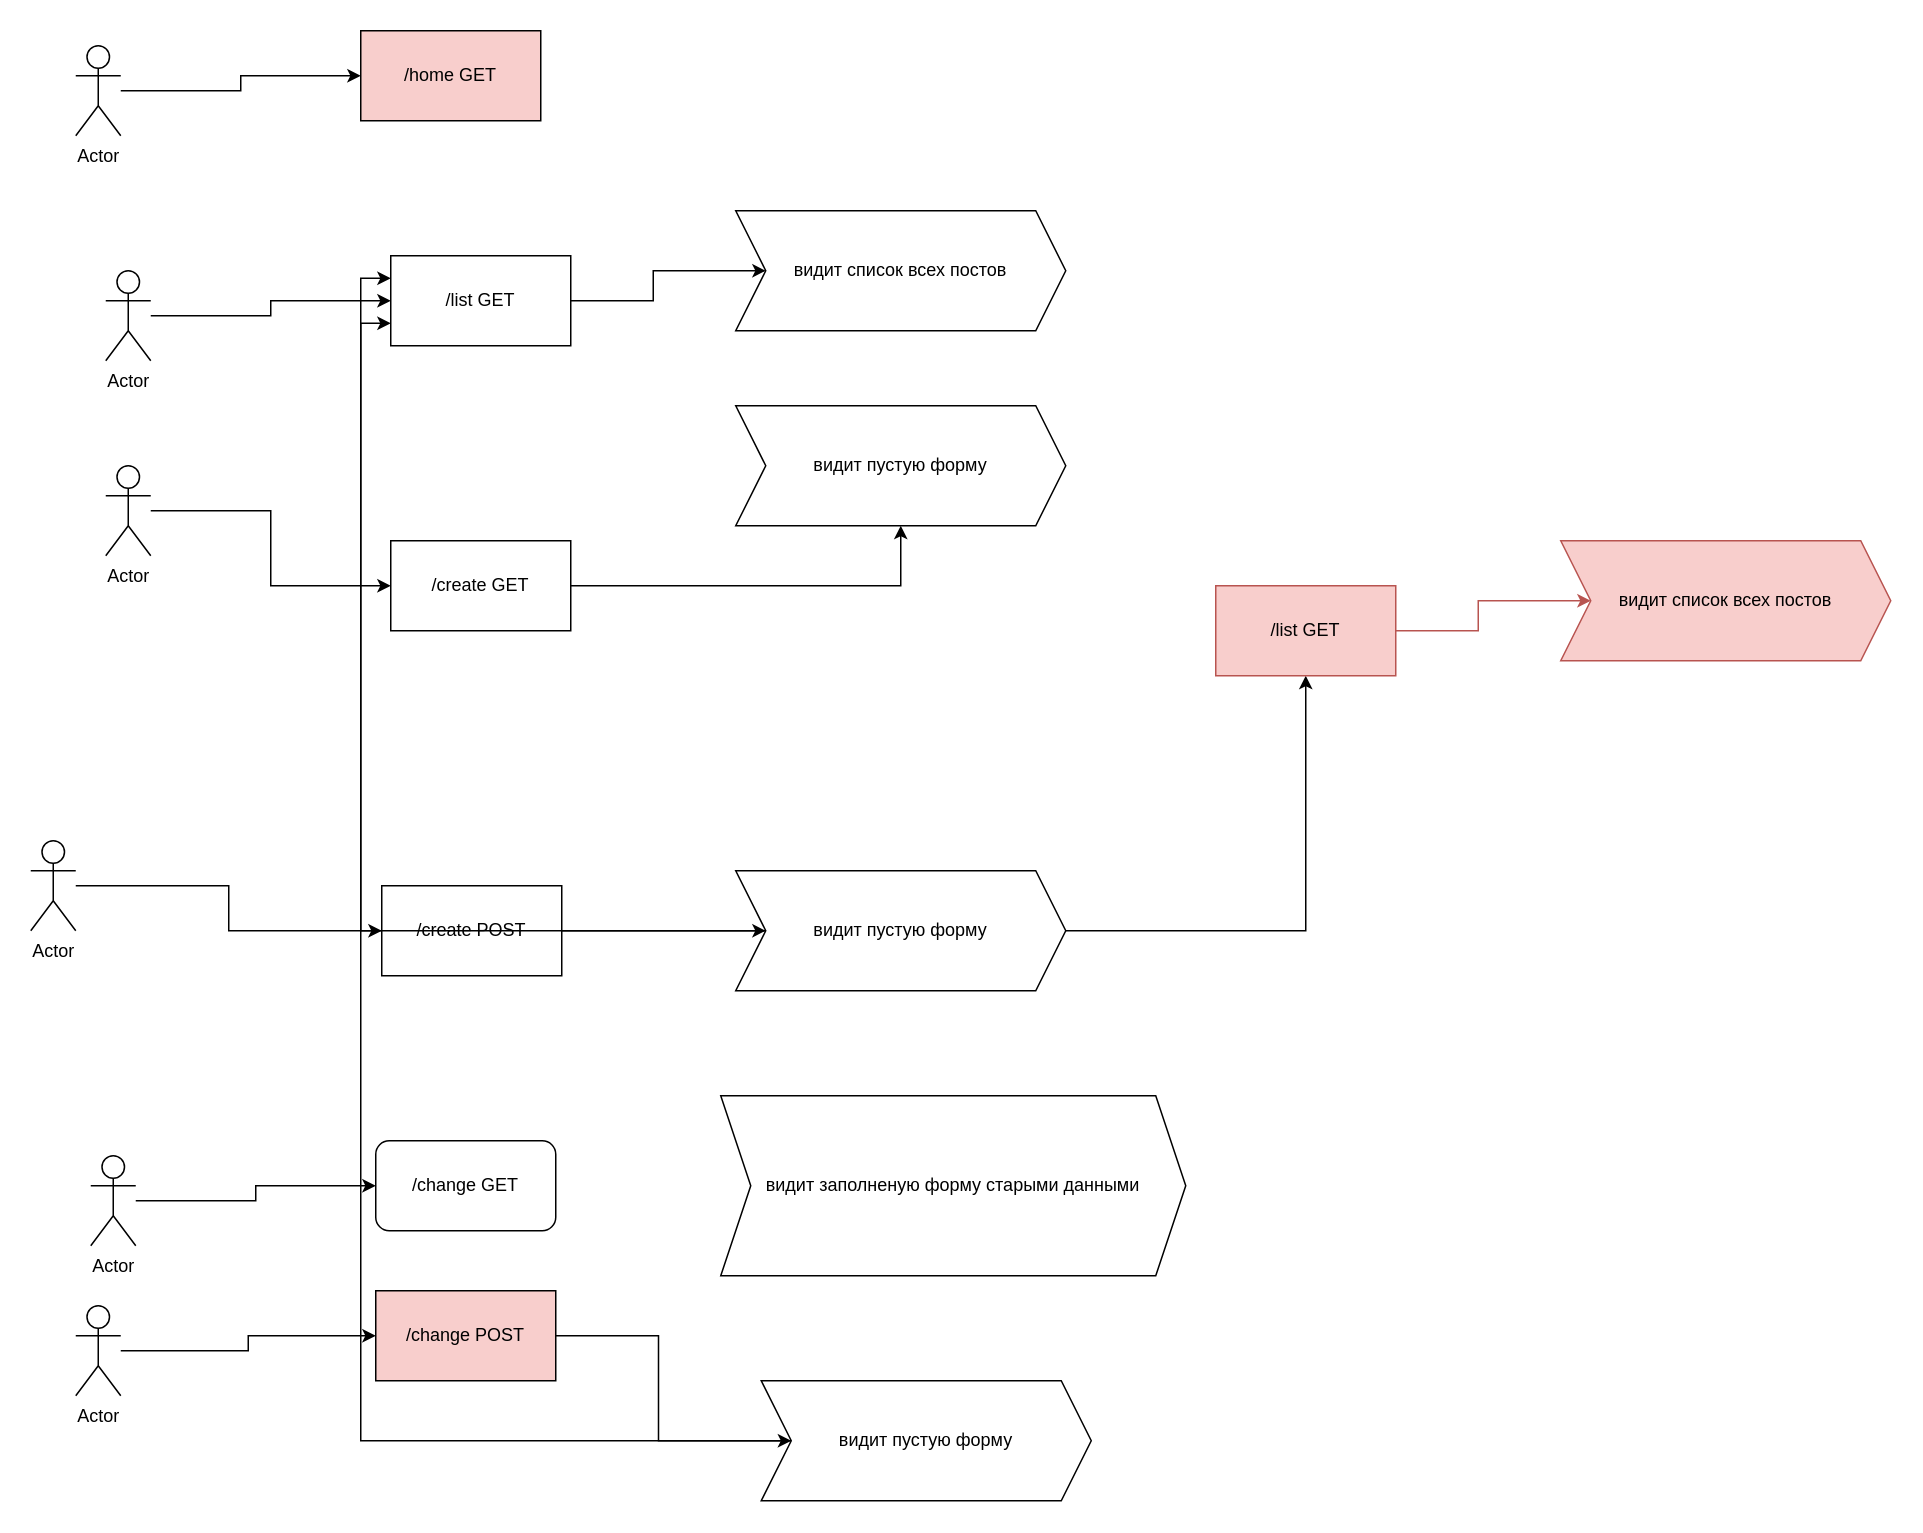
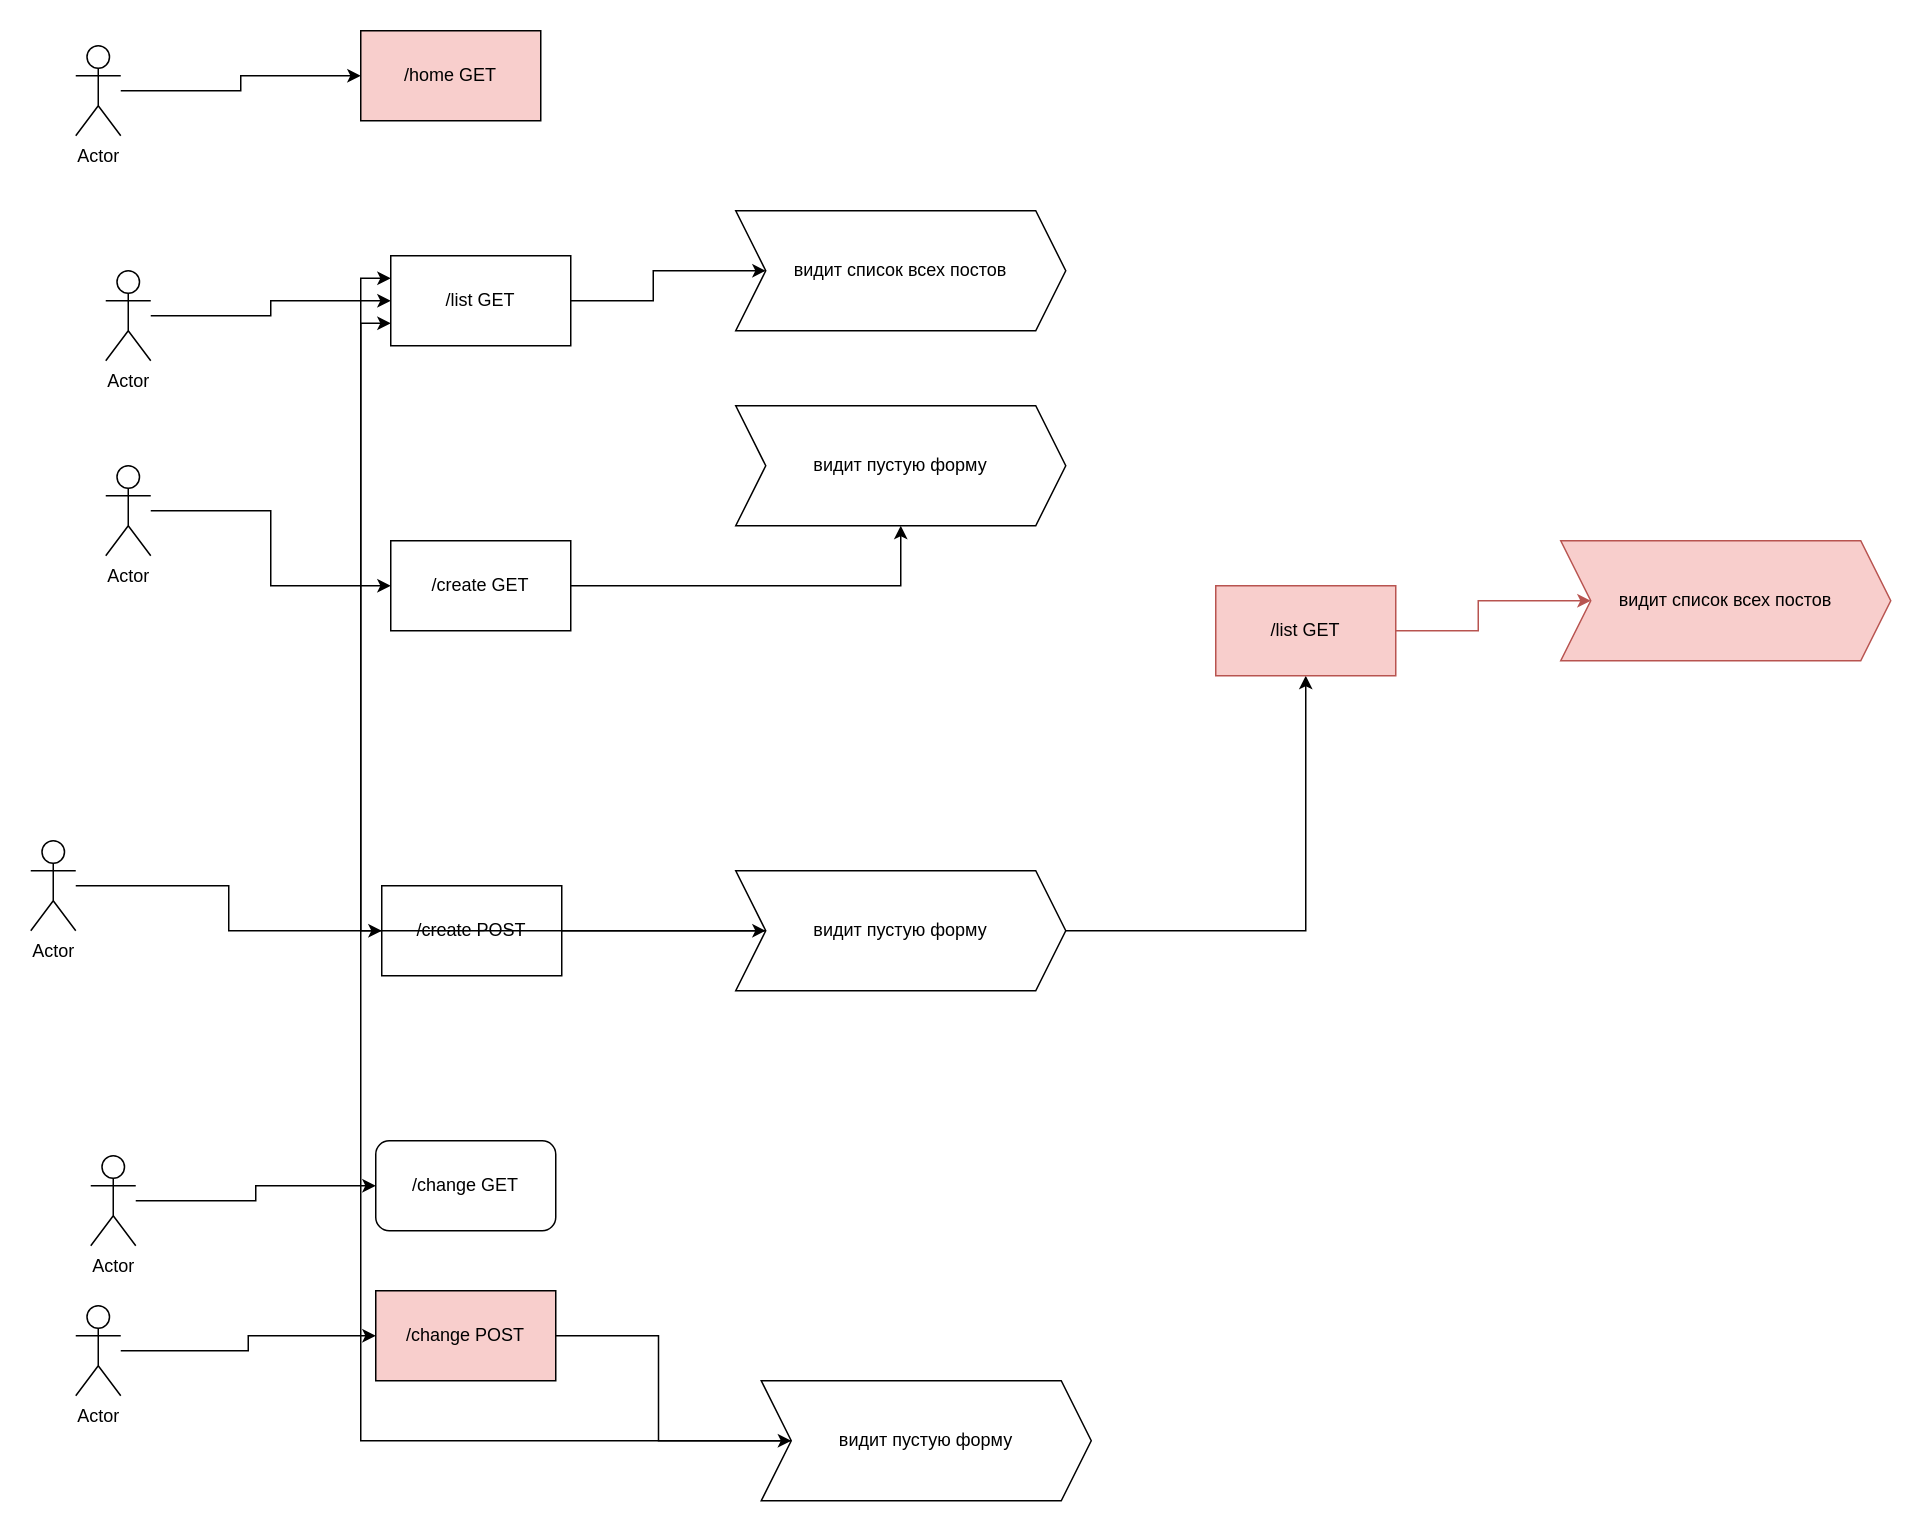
node "видит заполненую форму старыми данными": removed
